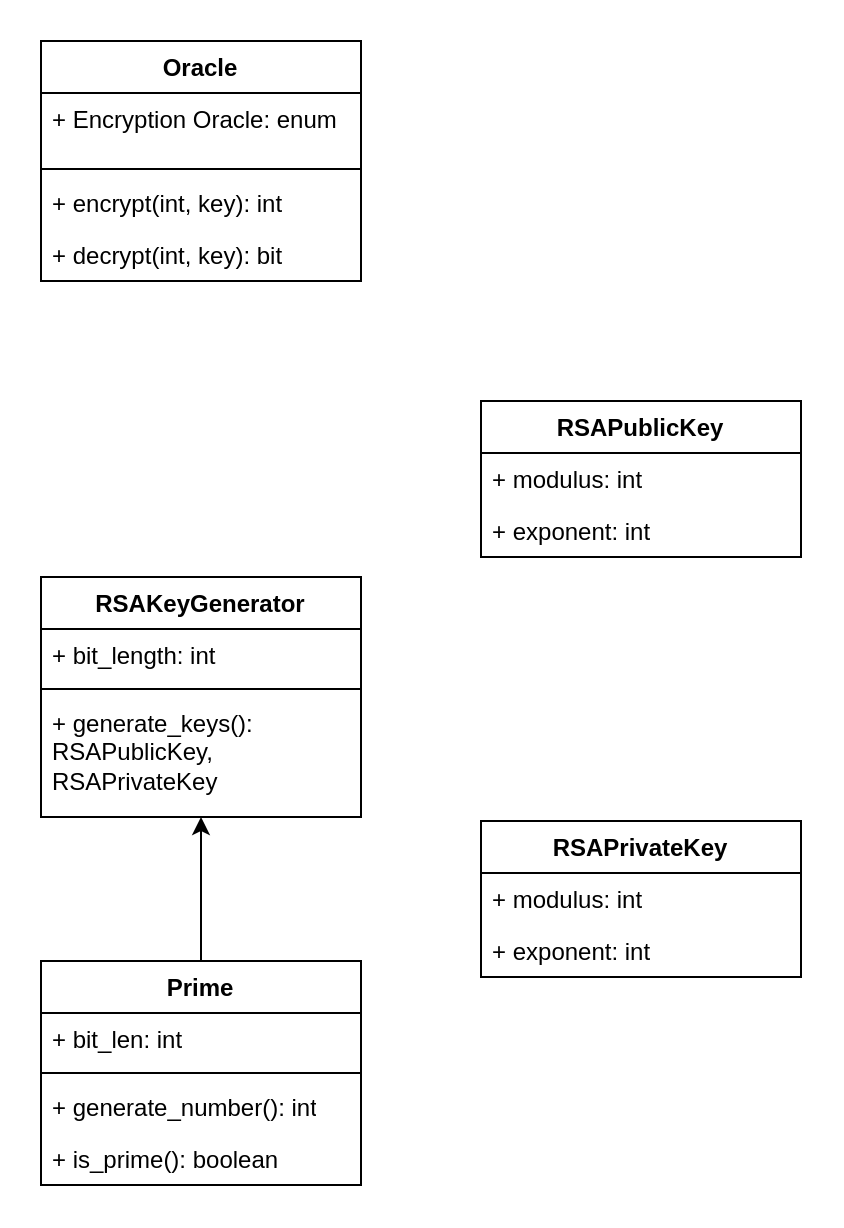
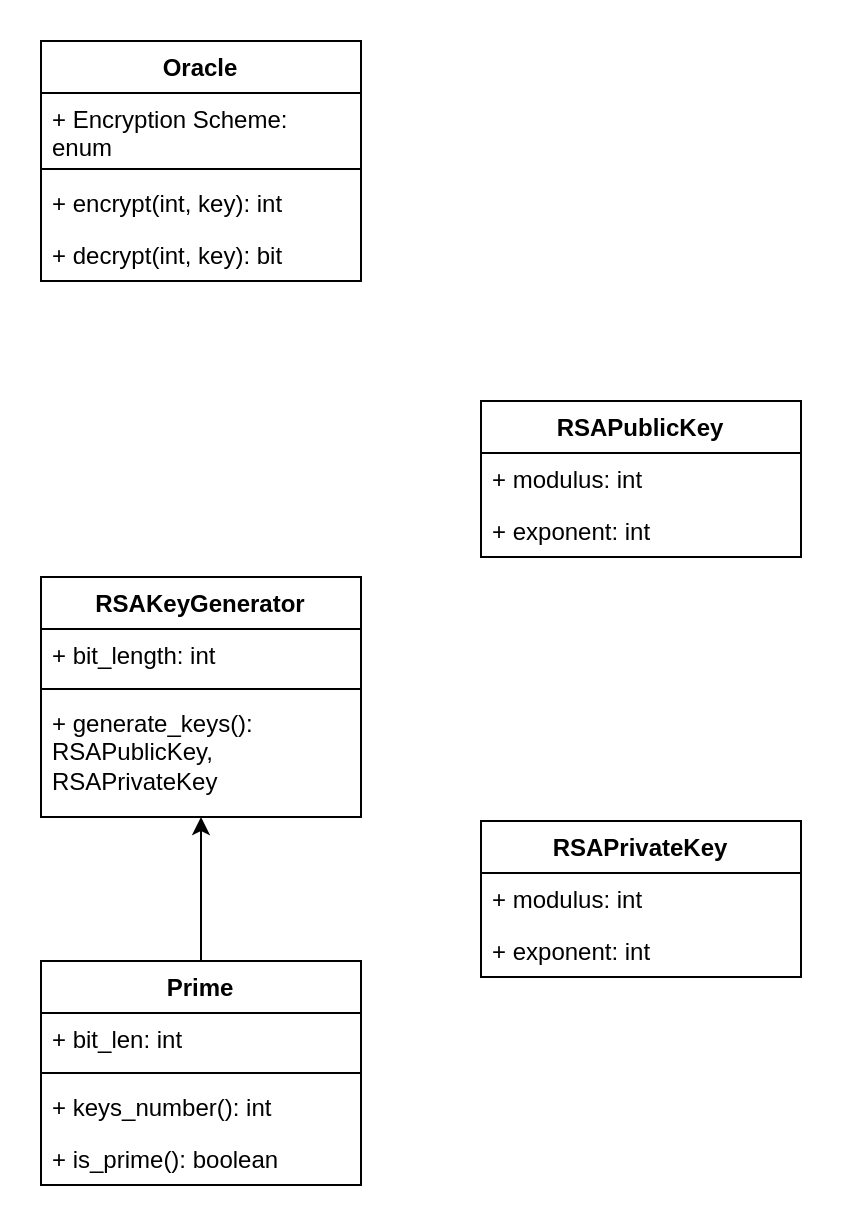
node "+ Encryption Oracle: enum": label "+ Encryption Oracle: enum" -> "+ Encryption Scheme: enum"
node "+ generate_number(): int": label "+ generate_number(): int" -> "+ keys_number(): int"
